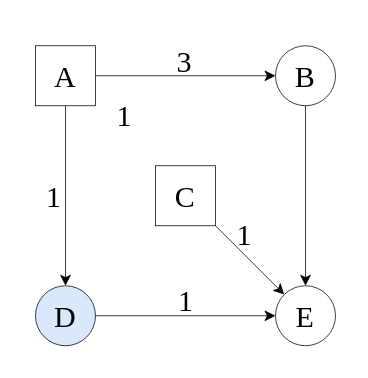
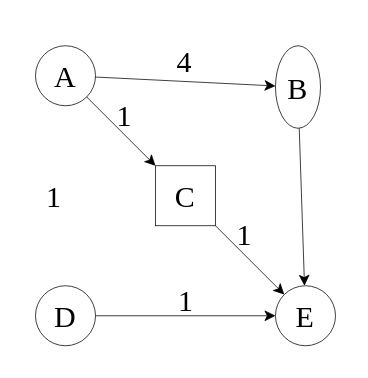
node "3": label "3" -> "4"
node "A": shape rectangle -> ellipse
node "B": size 60x60 -> 45x83
edge "A" -> "C": added
edge "A" -> "D": removed
node "D": fillcolor #dae8fc -> #ffffff
